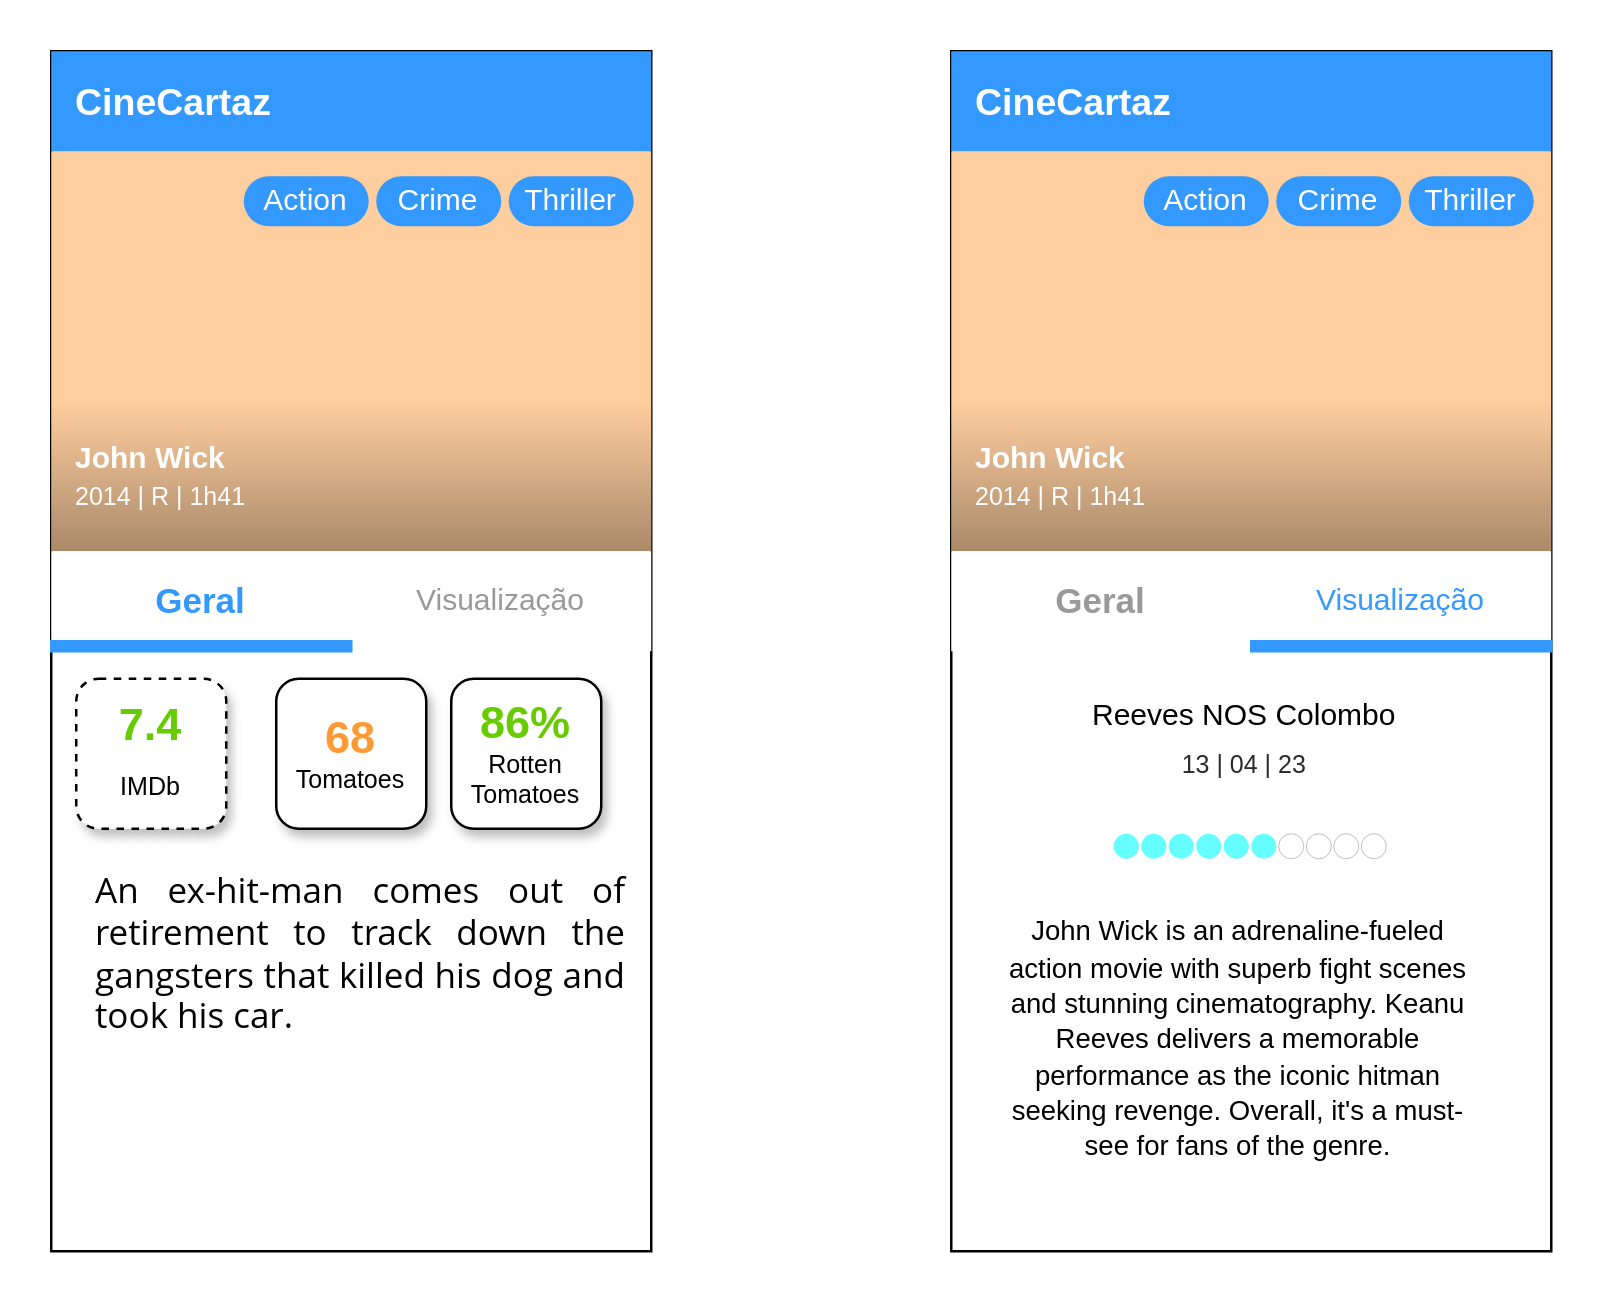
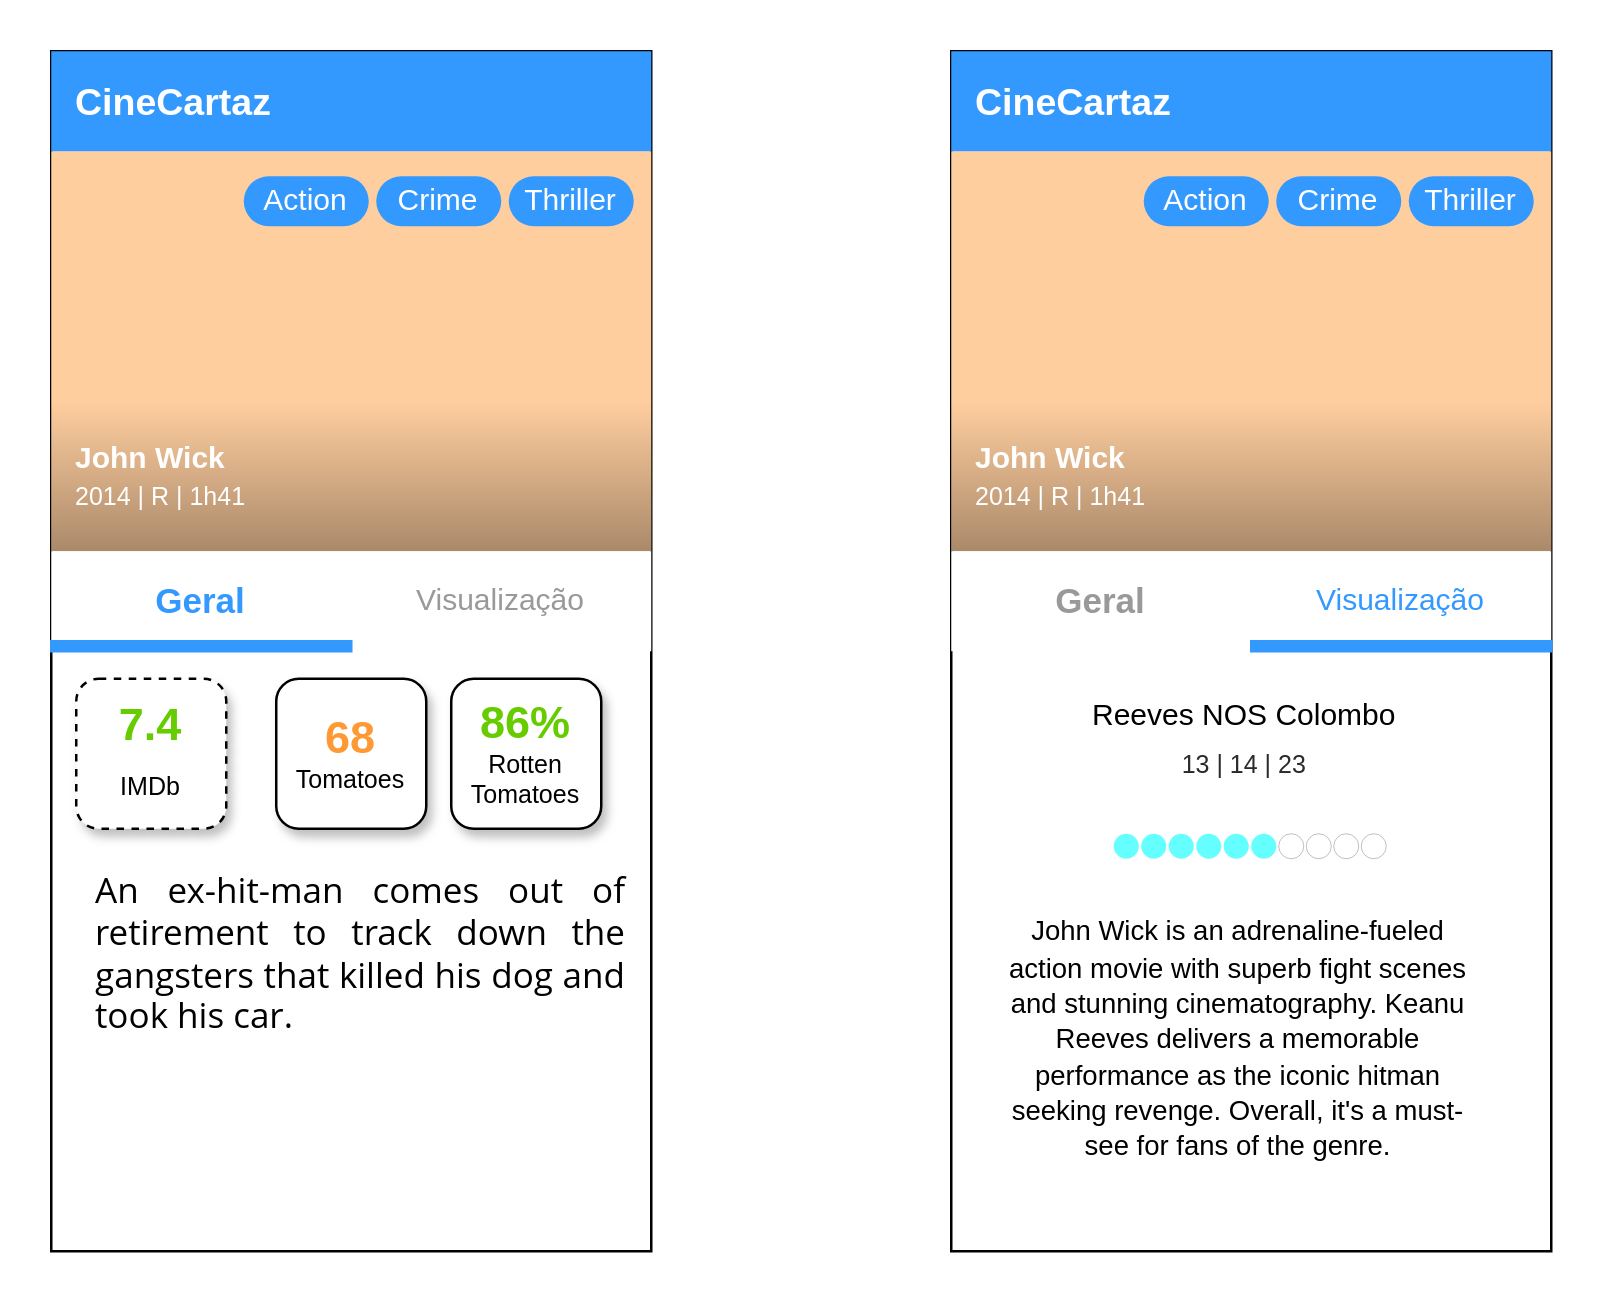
node "13 | 04 | 23": label "13 | 04 | 23" -> "13 | 14 | 23"
